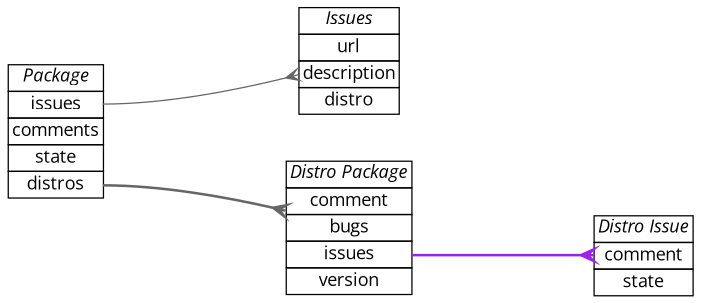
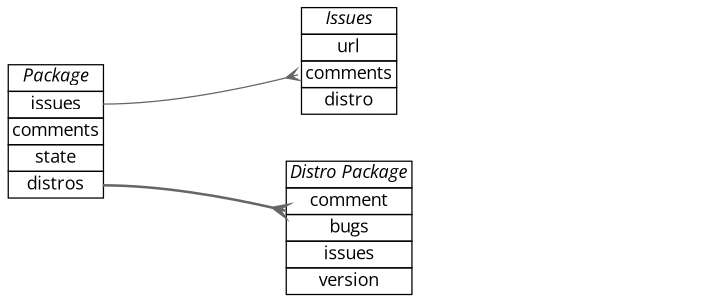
node "Issues": text "description" -> "comments"
node "Distro Issue": removed
